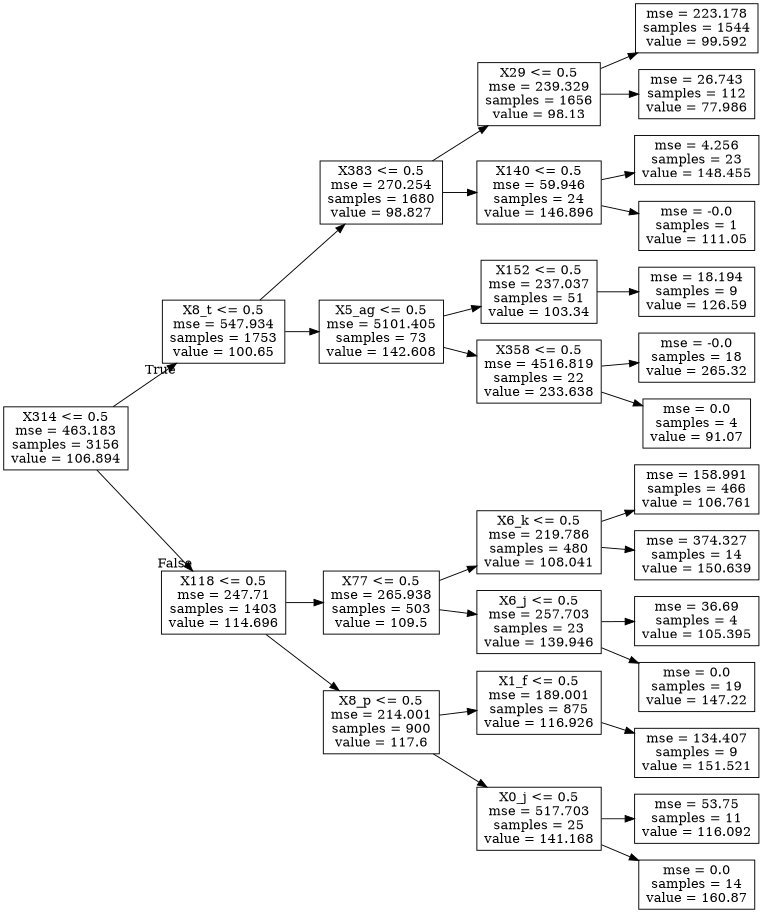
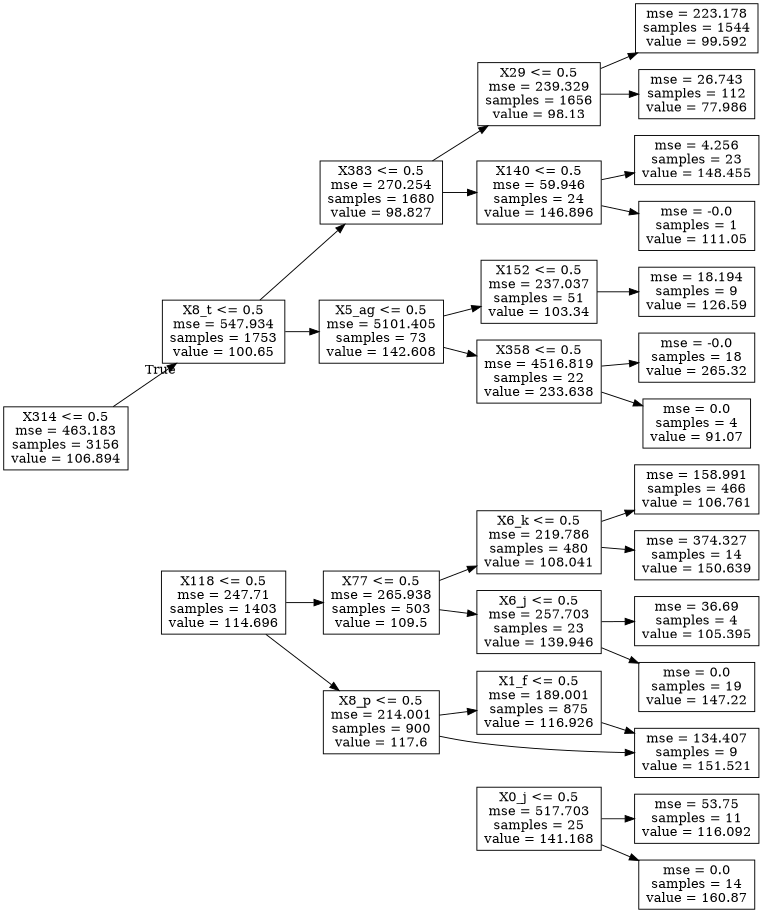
edge "X314 <= 0.5 mse = 463.183 samples = 3156 value = 106.894" -> "X118 <= 0.5 mse = 247.71 samples = 1403 value = 114.696": removed
edge "X8_p <= 0.5 mse = 214.001 samples = 900 value = 117.6" -> "X0_j <= 0.5 mse = 517.703 samples = 25 value = 141.168": now "X8_p <= 0.5 mse = 214.001 samples = 900 value = 117.6" -> "mse = 134.407 samples = 9 value = 151.521"
